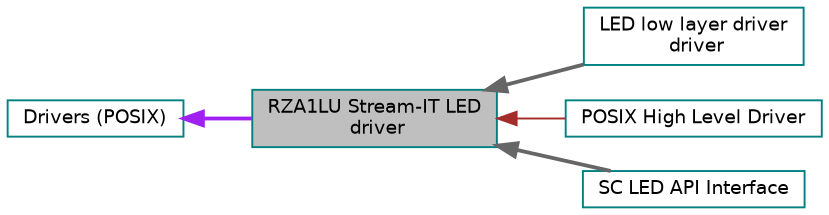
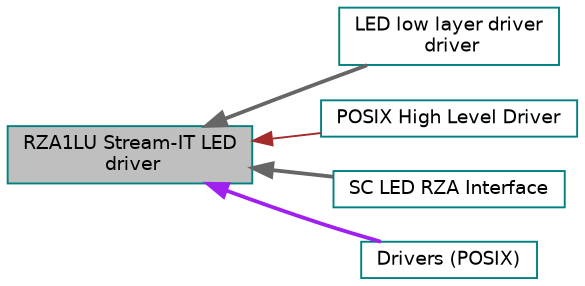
edge "RZA1LU Stream-IT LED driver" -> "Drivers (POSIX)": reversed
node "SC LED API Interface": label "SC LED API Interface" -> "SC LED RZA Interface"
